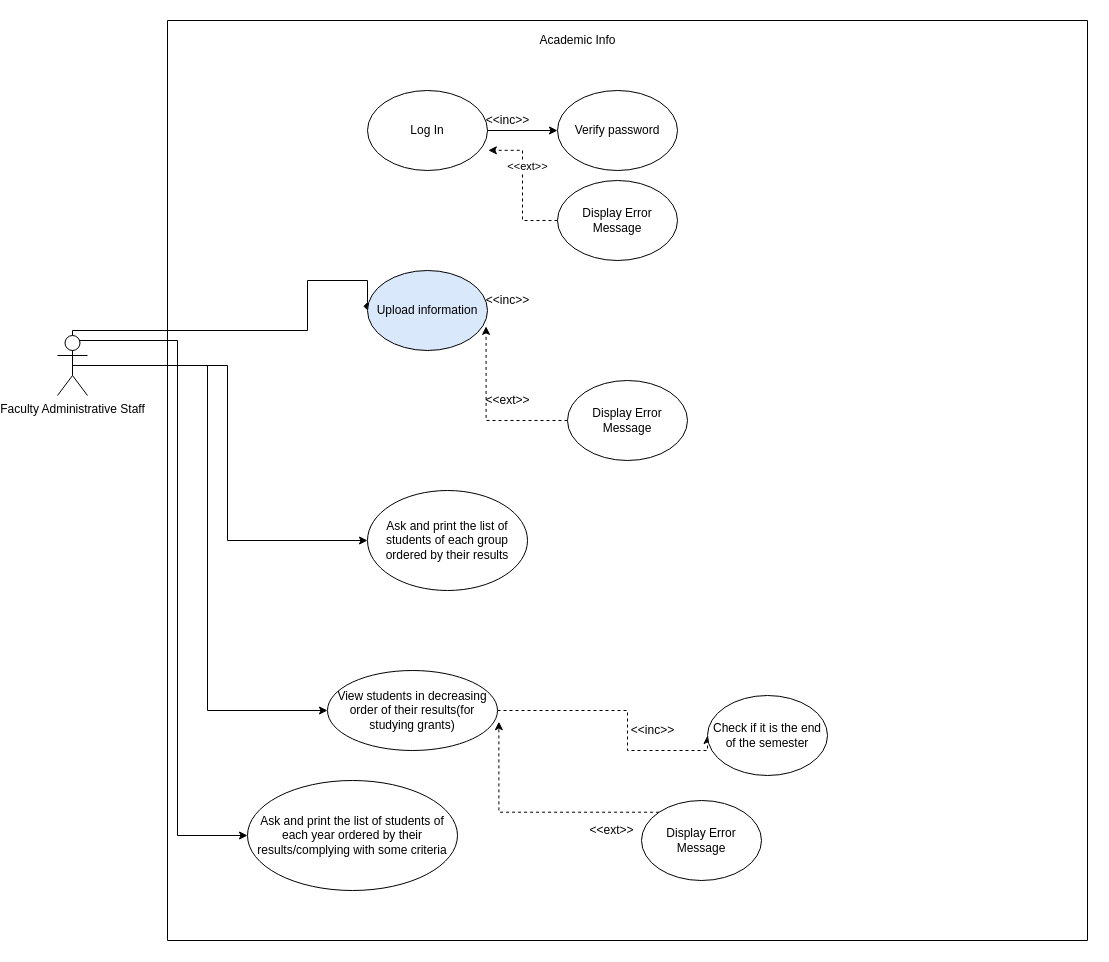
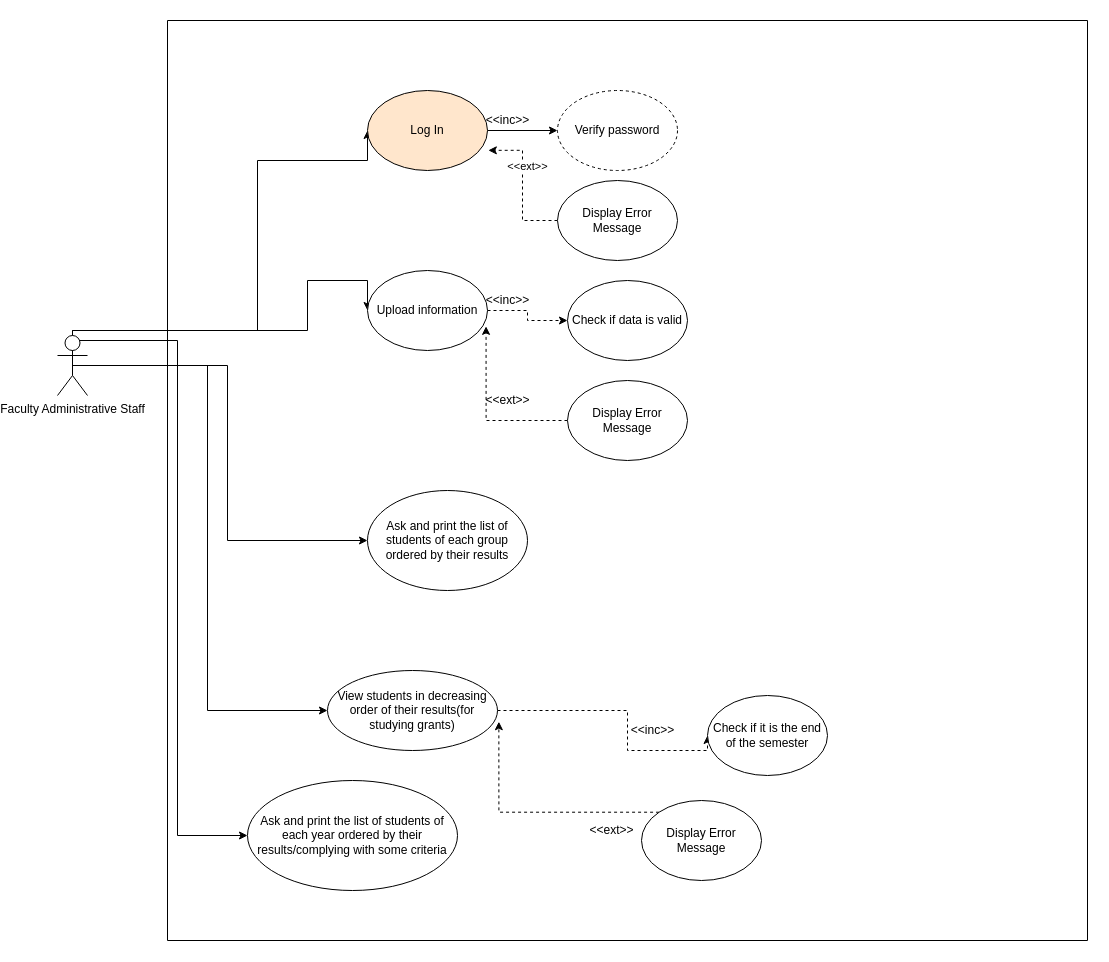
node "Academic Info": removed
node "Log In": fillcolor #ffffff -> #ffe6cc
node "Verify password": style solid -> dashed
edge "Faculty Administrative Staff" -> "Log In": added
edge "Faculty Administrative Staff" -> "Upload information": arrowhead diamond -> classic
node "Upload information": fillcolor #dae8fc -> #ffffff
edge "Upload information" -> "Check if data is valid": added
node "Check if data is valid": added
